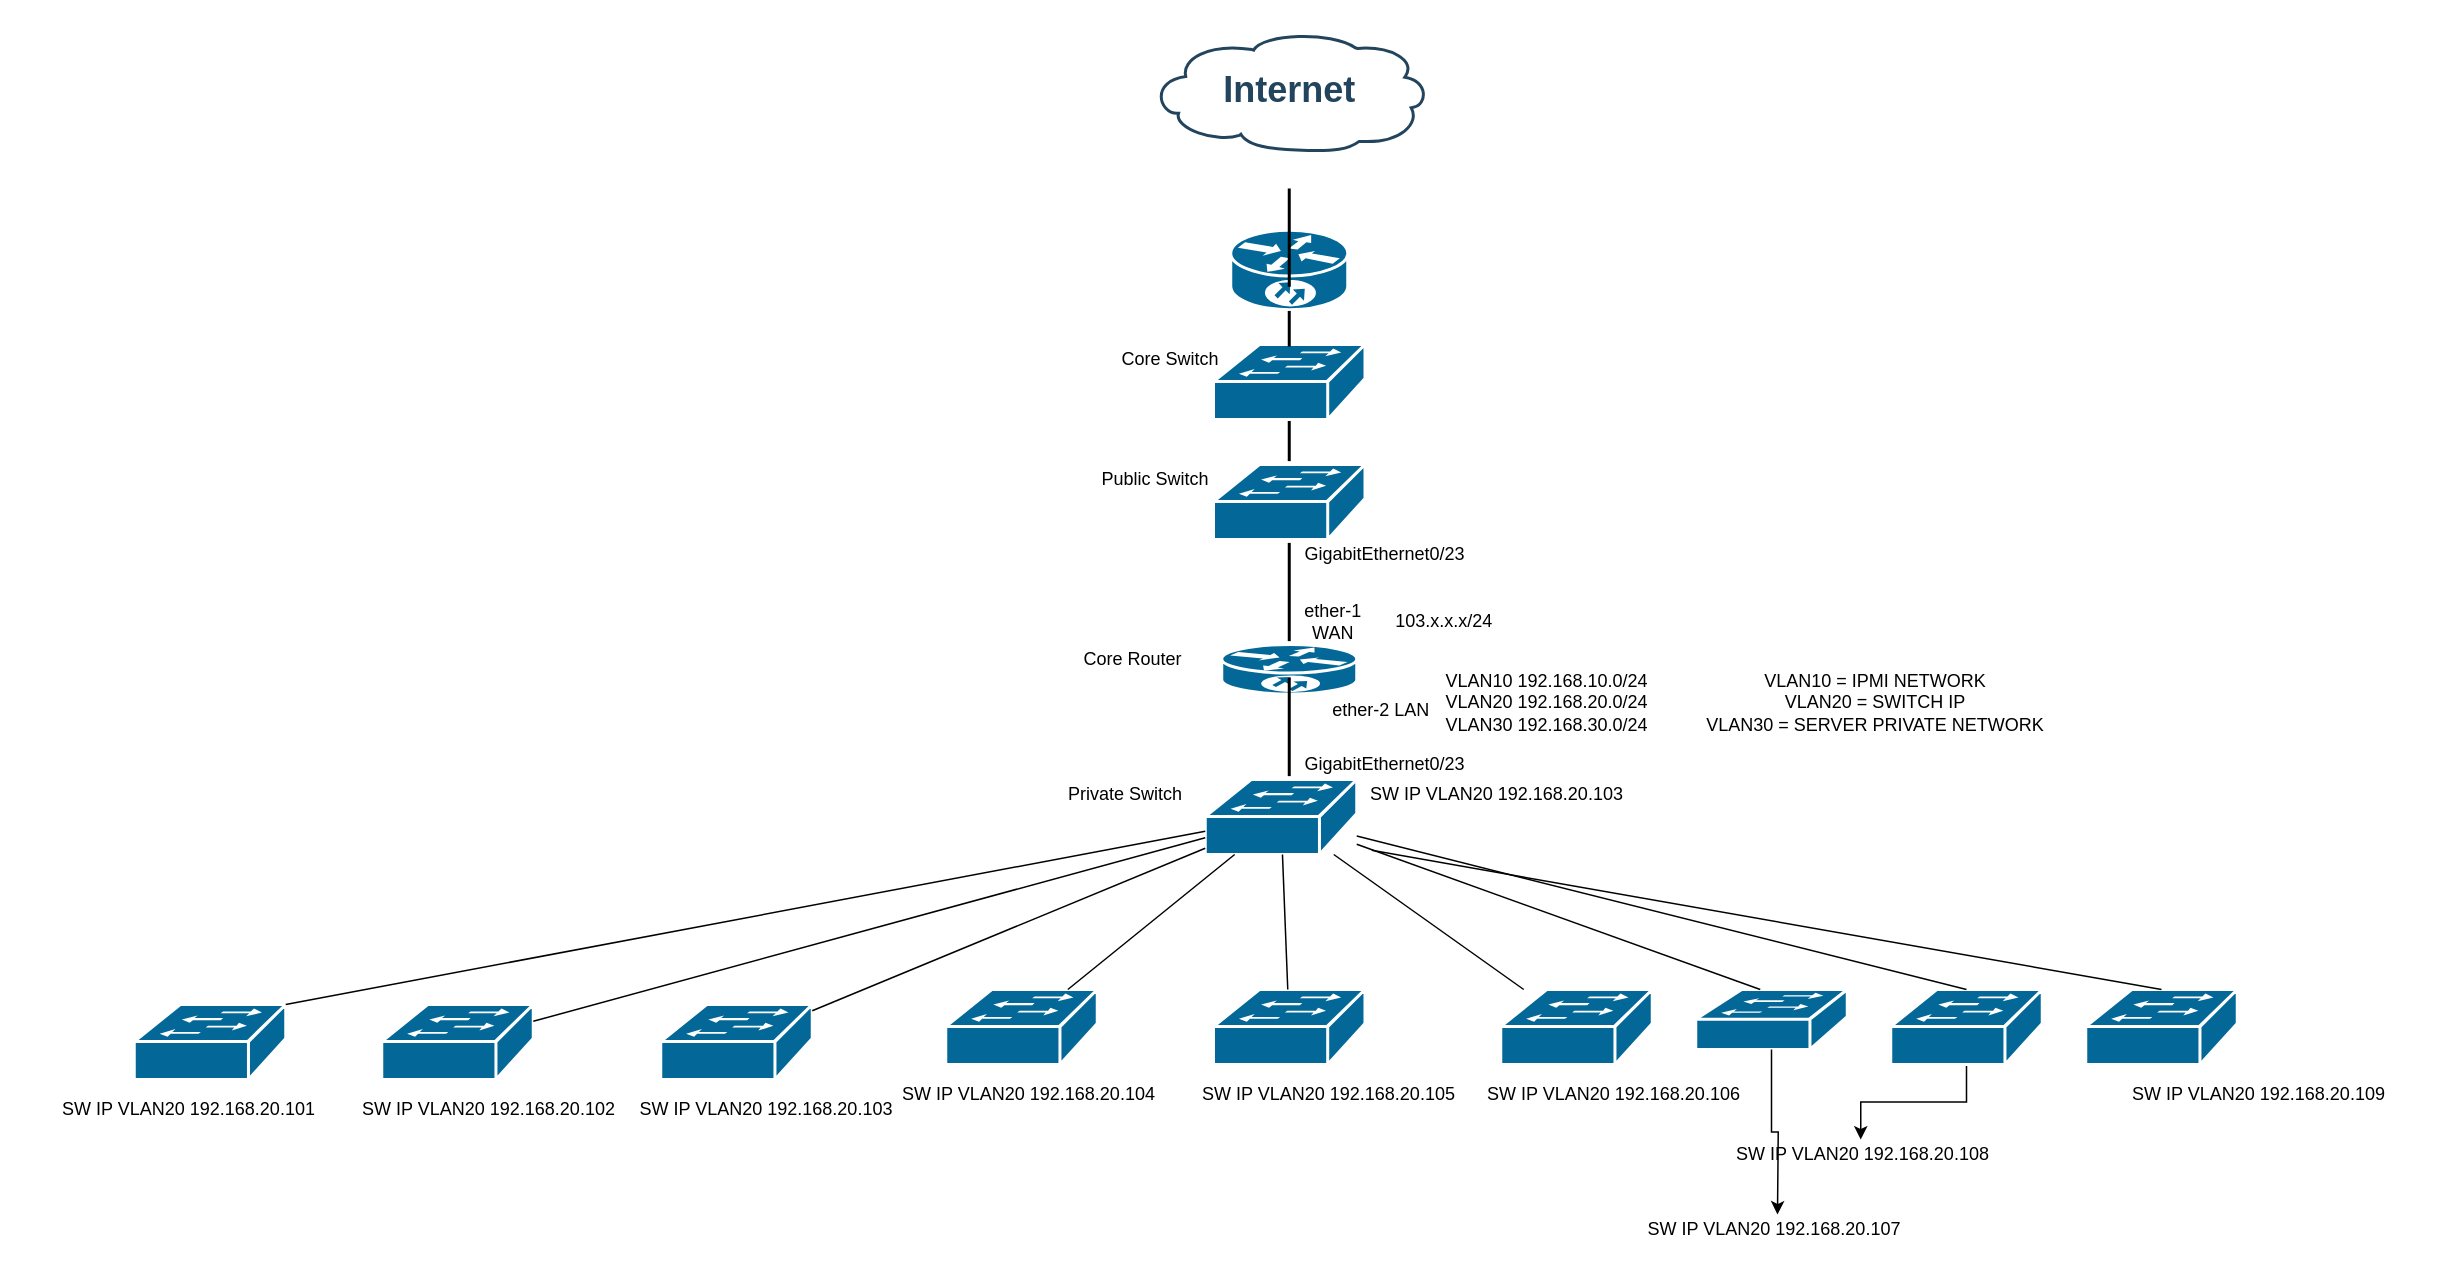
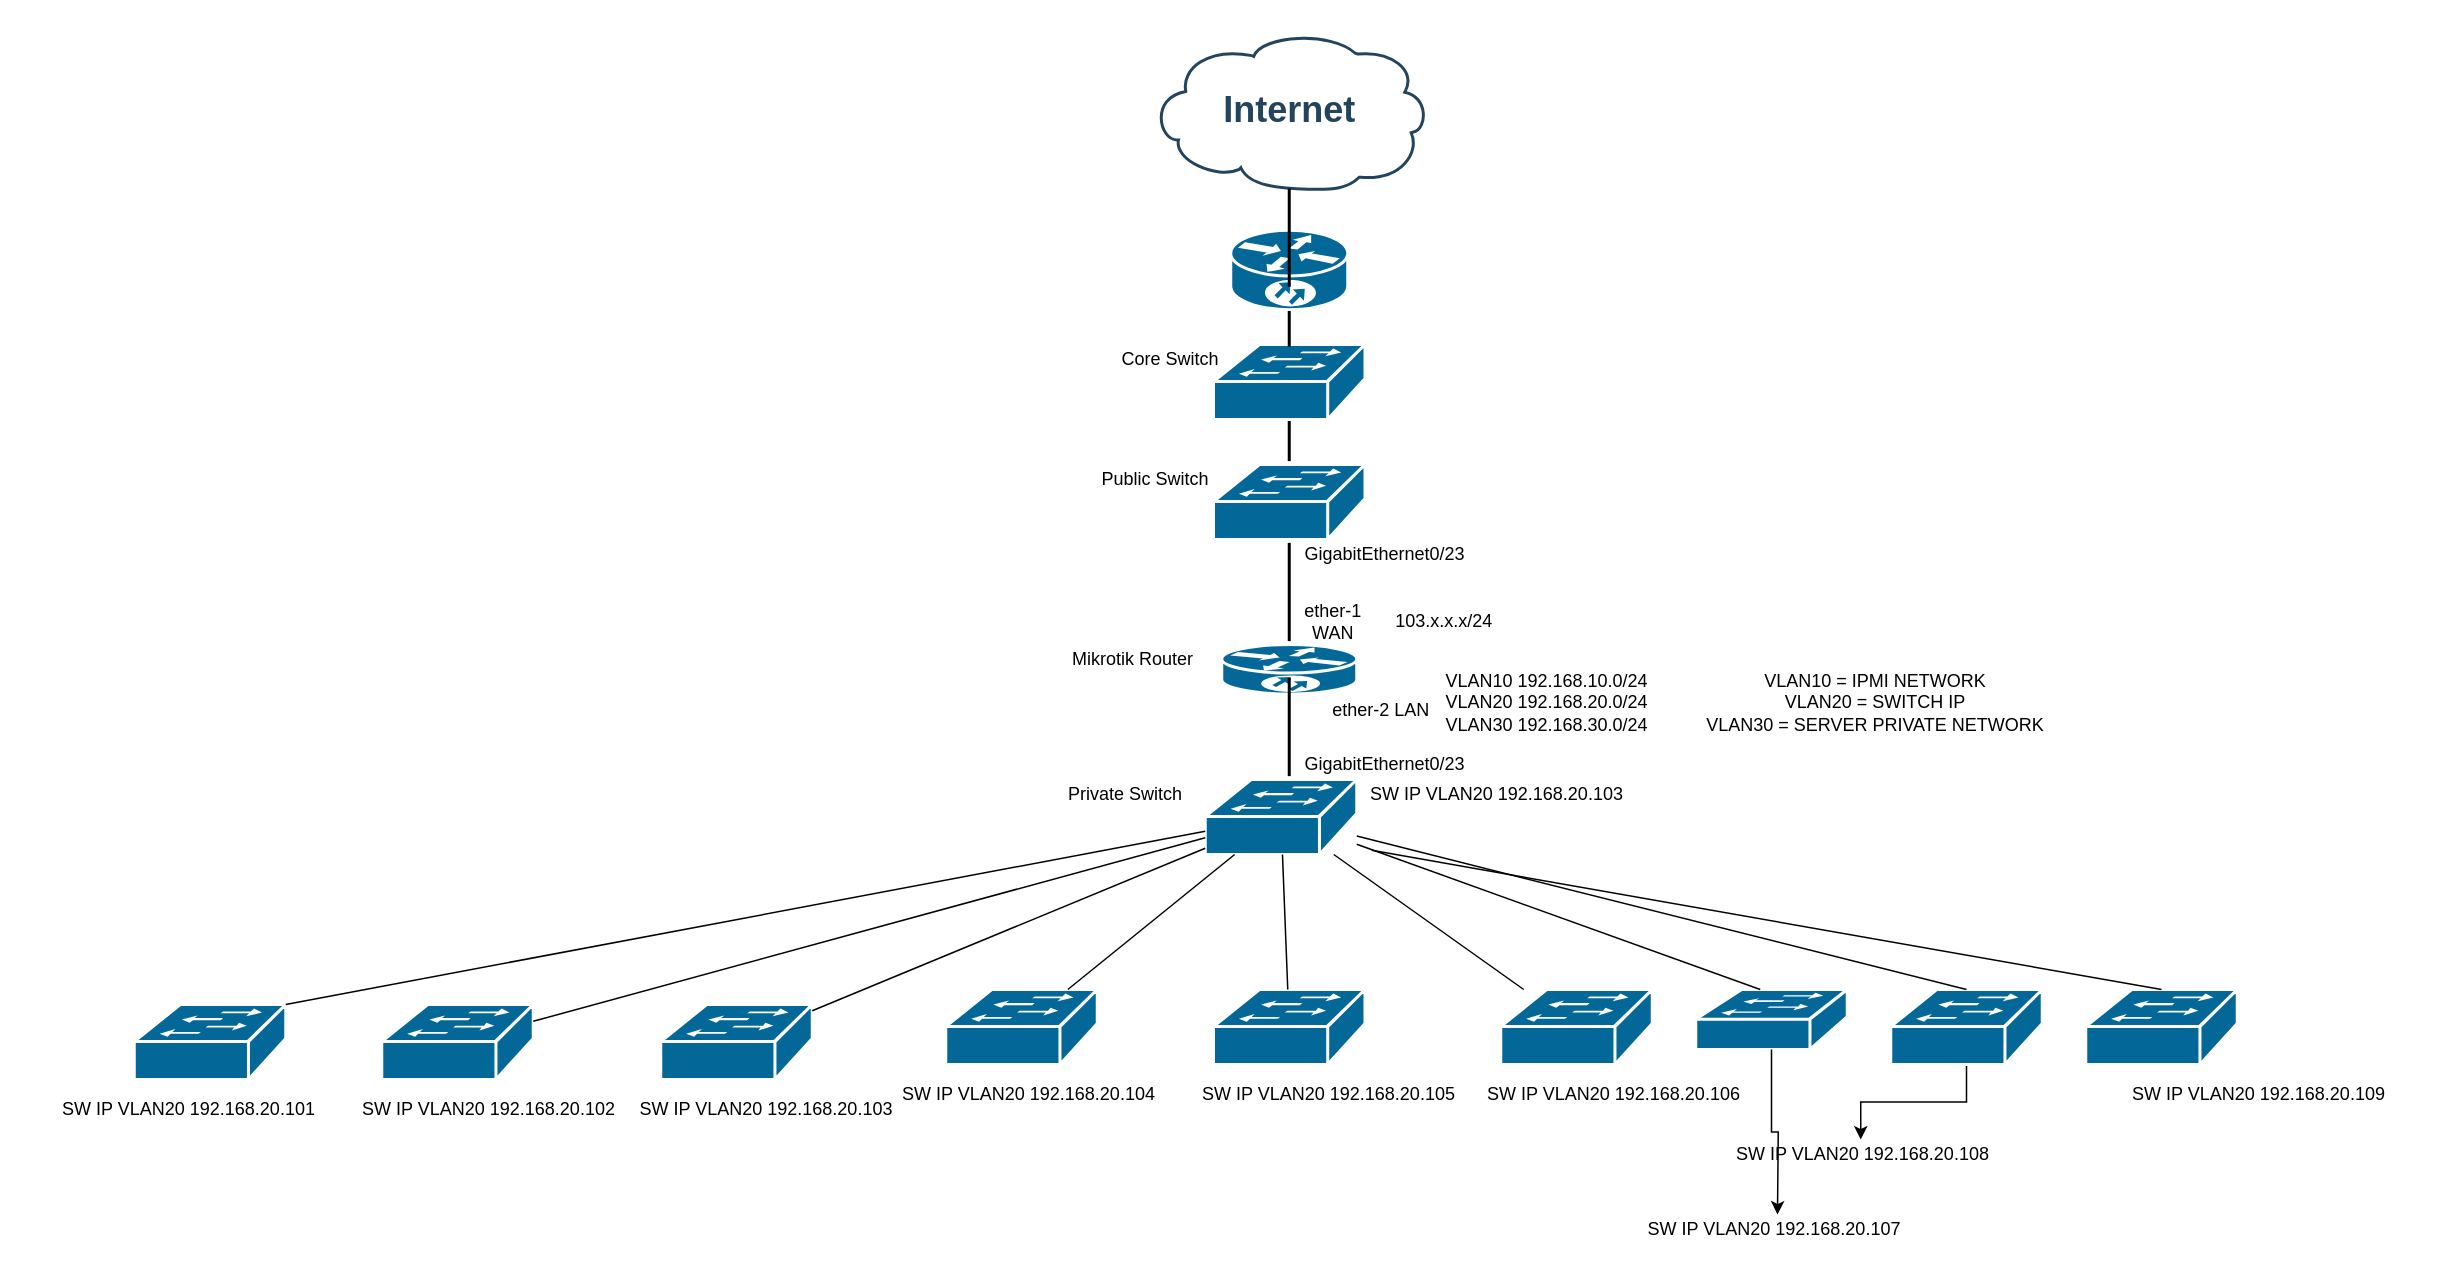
node "Internet": size 279x120 -> 279x159
node "Core Router": label "Core Router" -> "Mikrotik Router"
